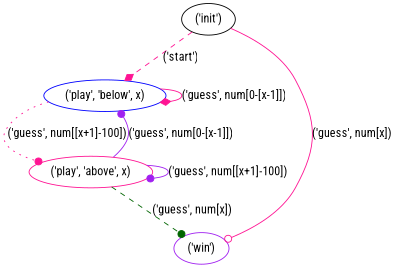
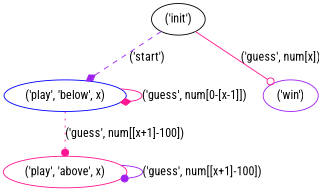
edge "('init')" -> "('play', 'below', x)": color deeppink -> purple
edge "('play', 'above', x)" -> "('play', 'below', x)": removed, label "('guess', num[0-[x-1]])"
edge "('play', 'above', x)" -> "('win')": removed, label "('guess', num[x])"
